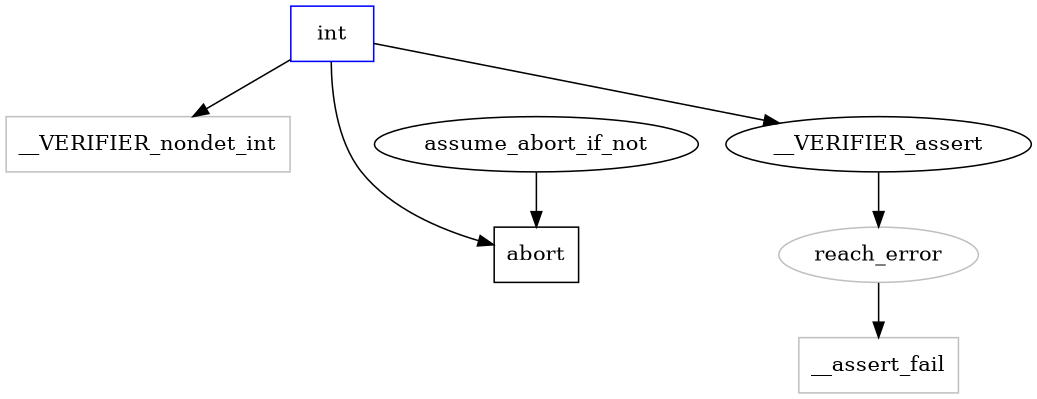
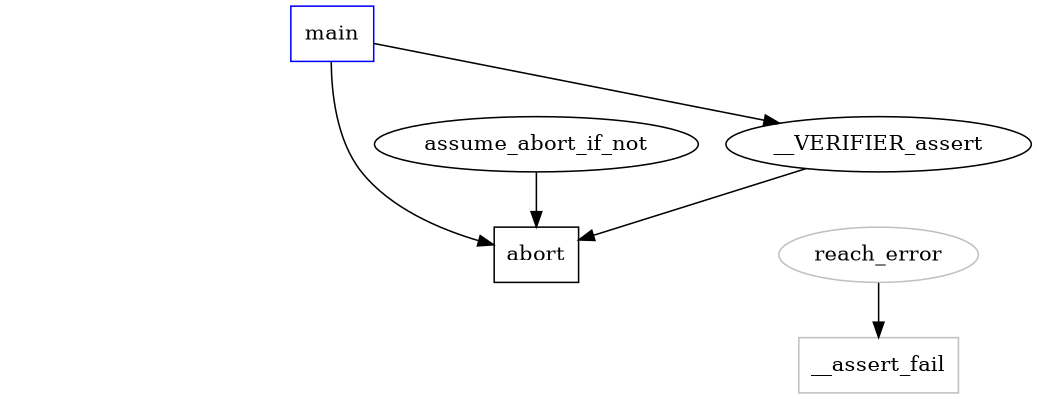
node "int": label "int" -> "main"
node "__VERIFIER_nondet_int": removed
edge "__VERIFIER_assert" -> "reach_error": now "__VERIFIER_assert" -> "abort"
